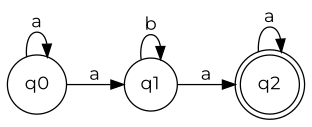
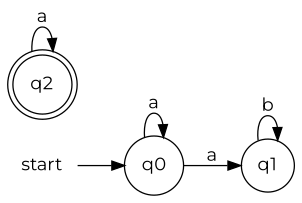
edge "q1" -> "q2": removed, label "a"
node "start": added
